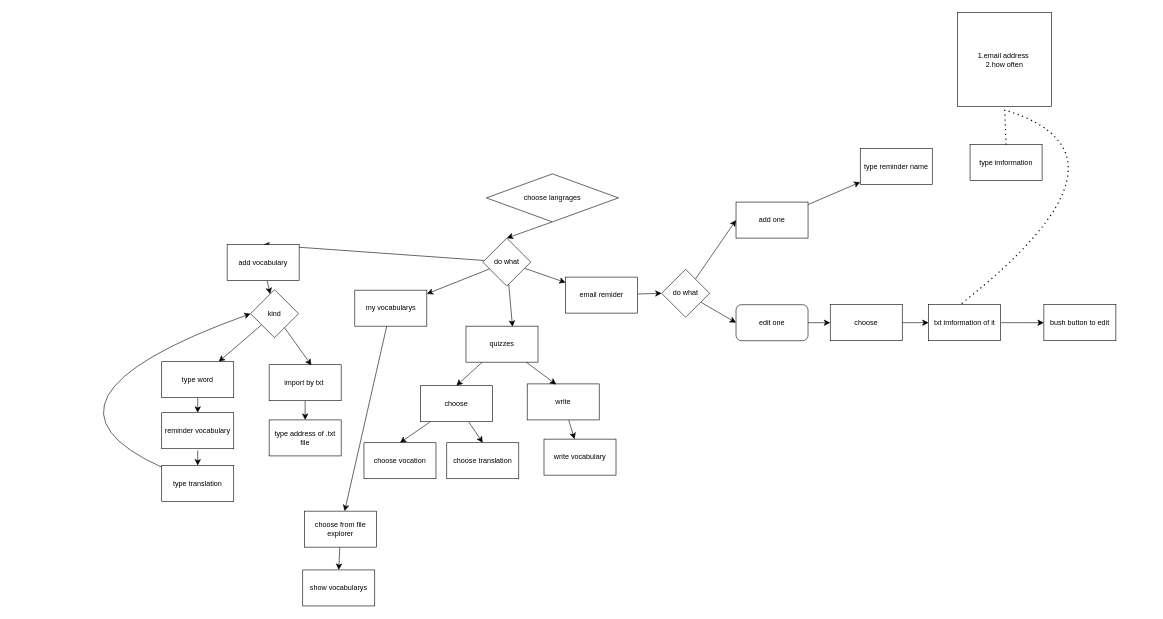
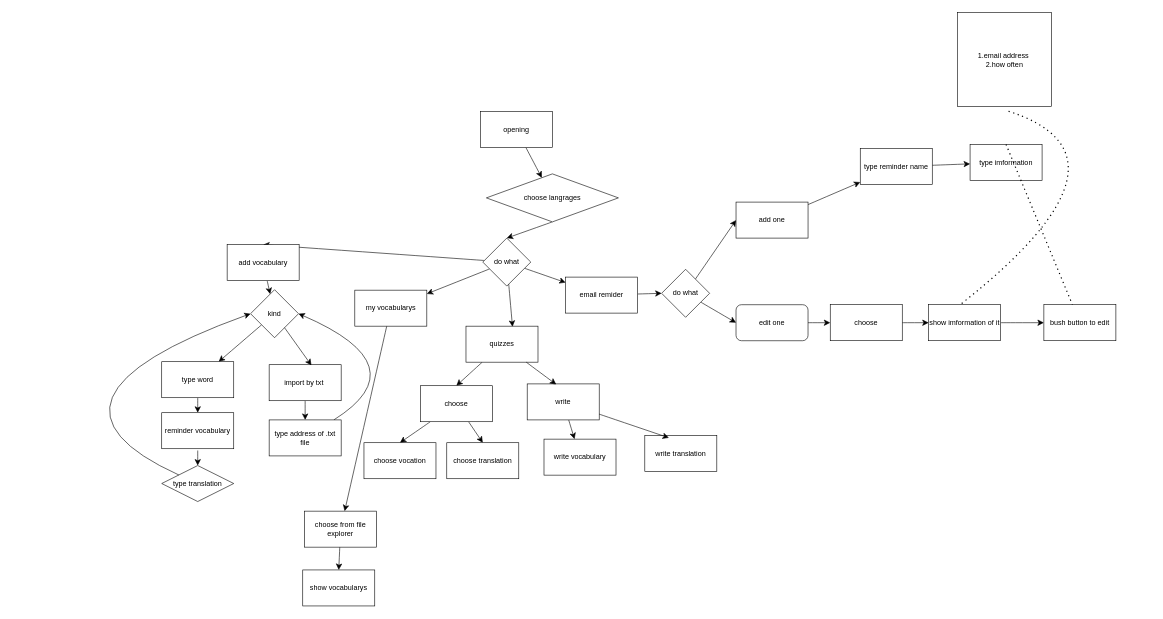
edge "1.email address 2.how often" -- "type imformation": now "bush button to edit" -- "type imformation"
node "opening": added
edge "opening" -> "choose langrages": added
edge "type reminder name" -> "type imformation": added
node "txt imformation of it": label "txt imformation of it" -> "show imformation of it"
edge "type address of .txt file" -> "kind": added
edge "write" -> "write translation": added
node "write translation": added
node "type translation": shape rectangle -> diamond
